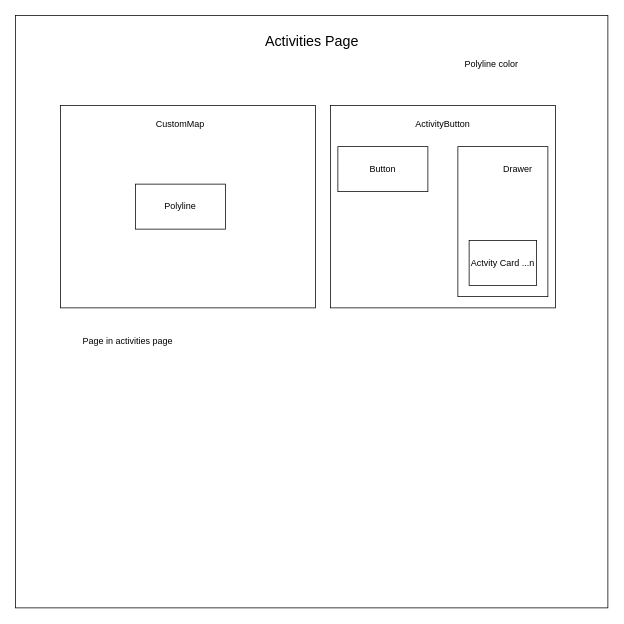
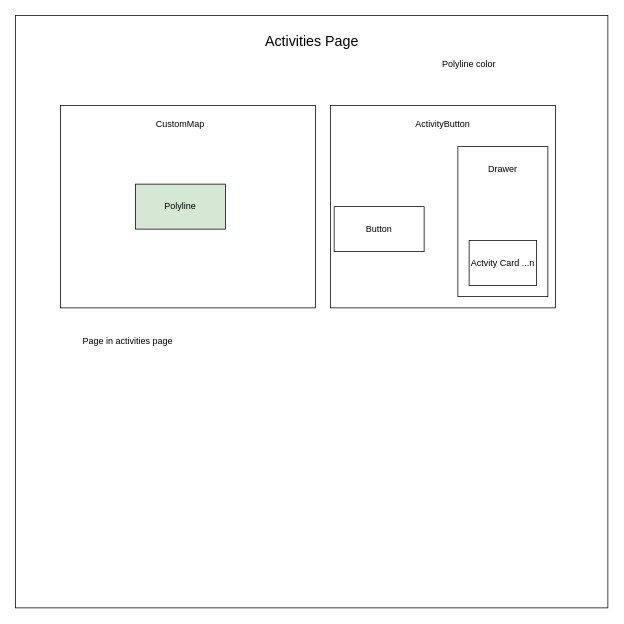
node "Polyline color": moved (492, 64) -> (469, 64)
node "Button": moved (383, 169) -> (379, 229)
node "Drawer": moved (518, 169) -> (503, 169)
node "Polyline": fillcolor #ffffff -> #d5e8d4
